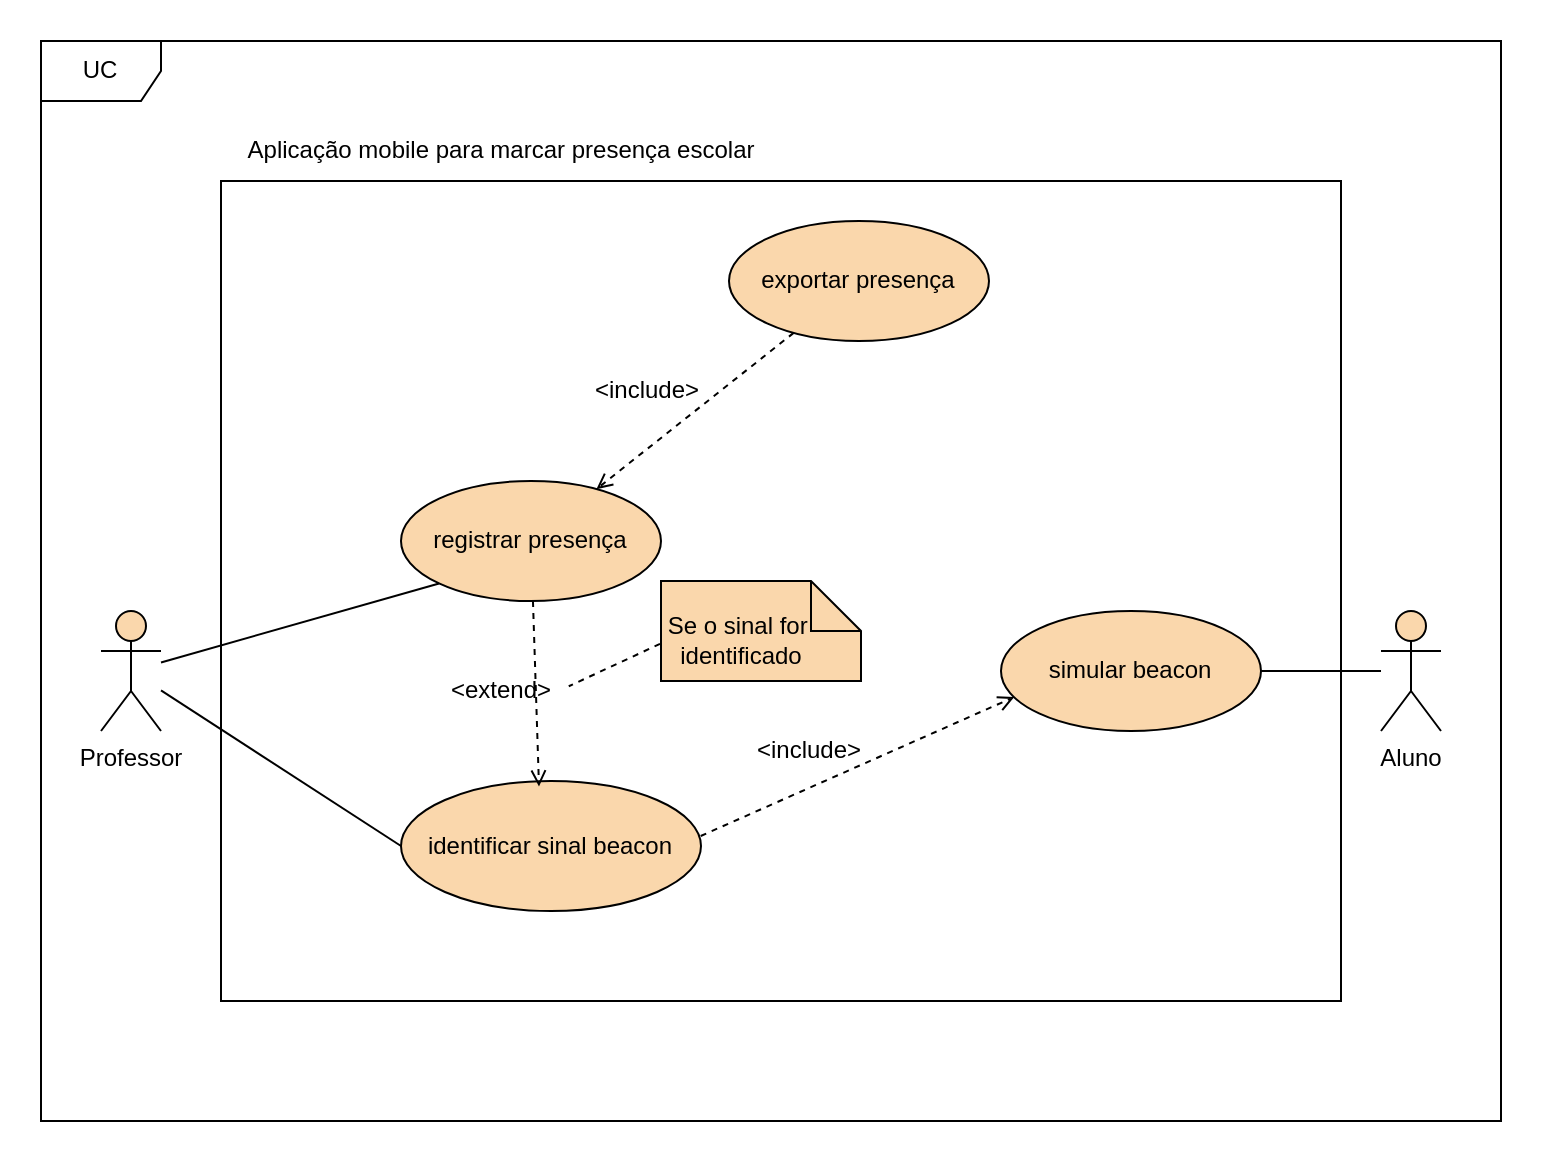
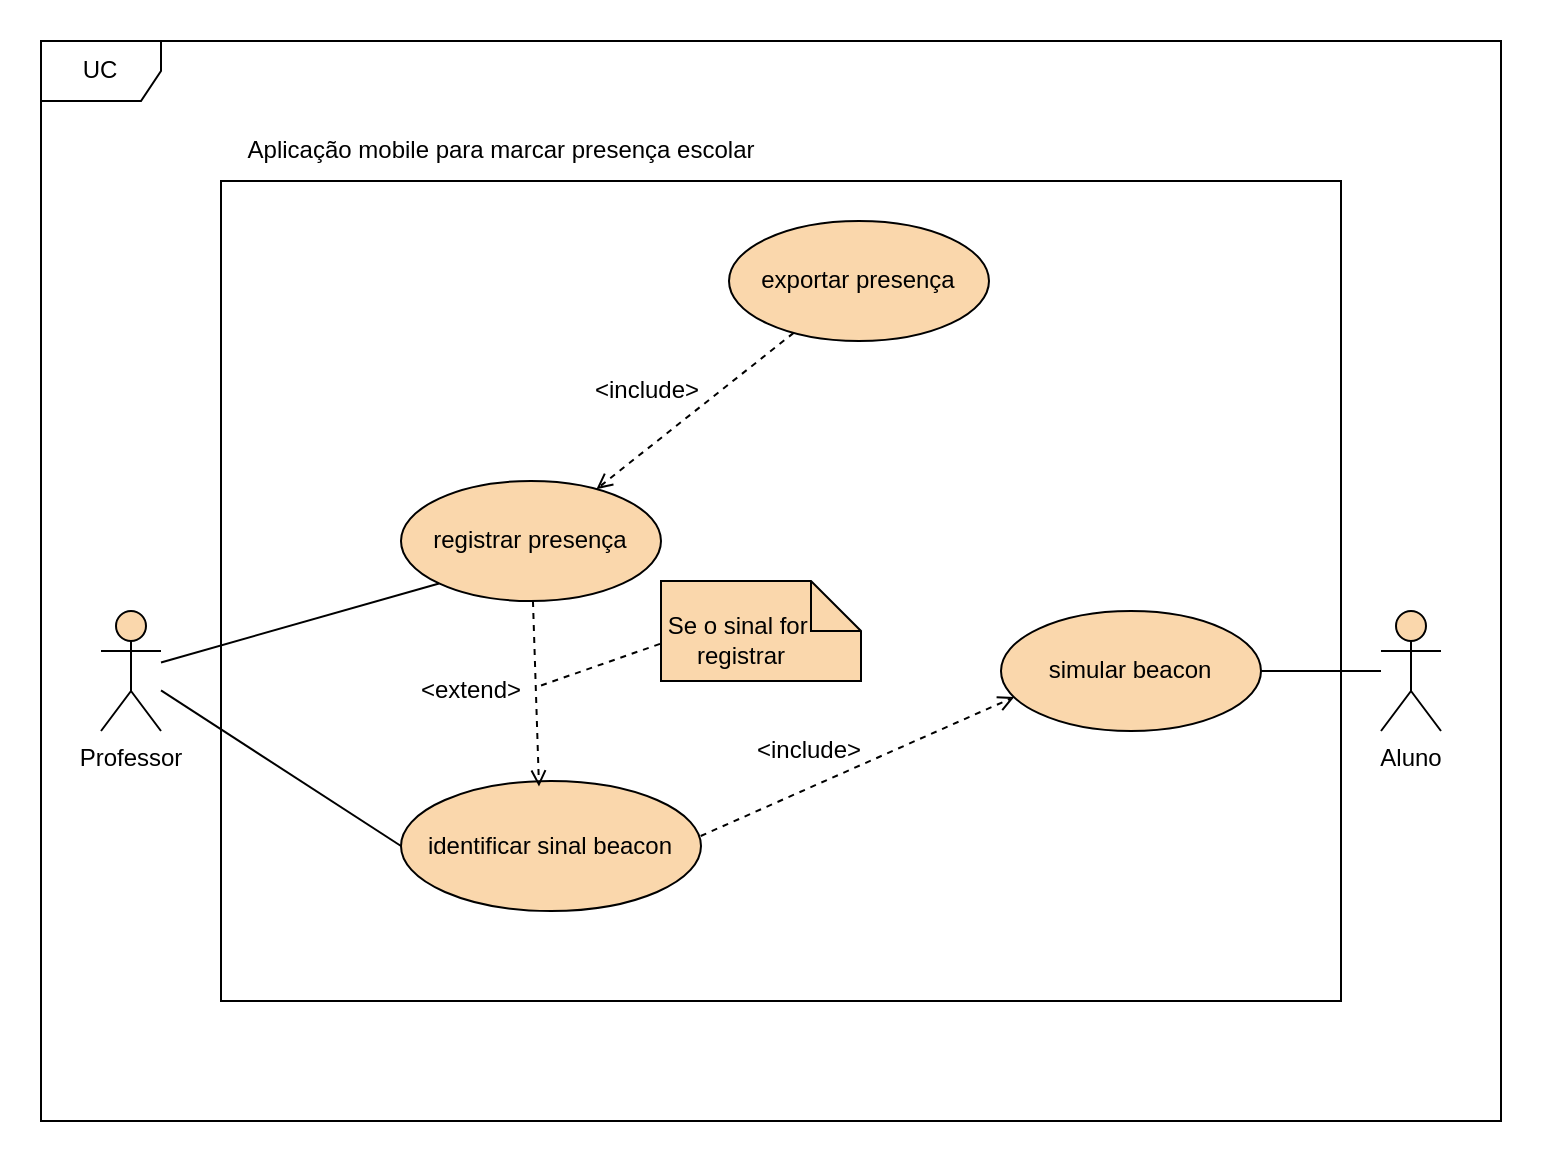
node "Se o sinal for identificado": label "Se o sinal for identificado" -> "Se o sinal for registrar"
node "<extend>": moved (501, 691) -> (471, 691)
